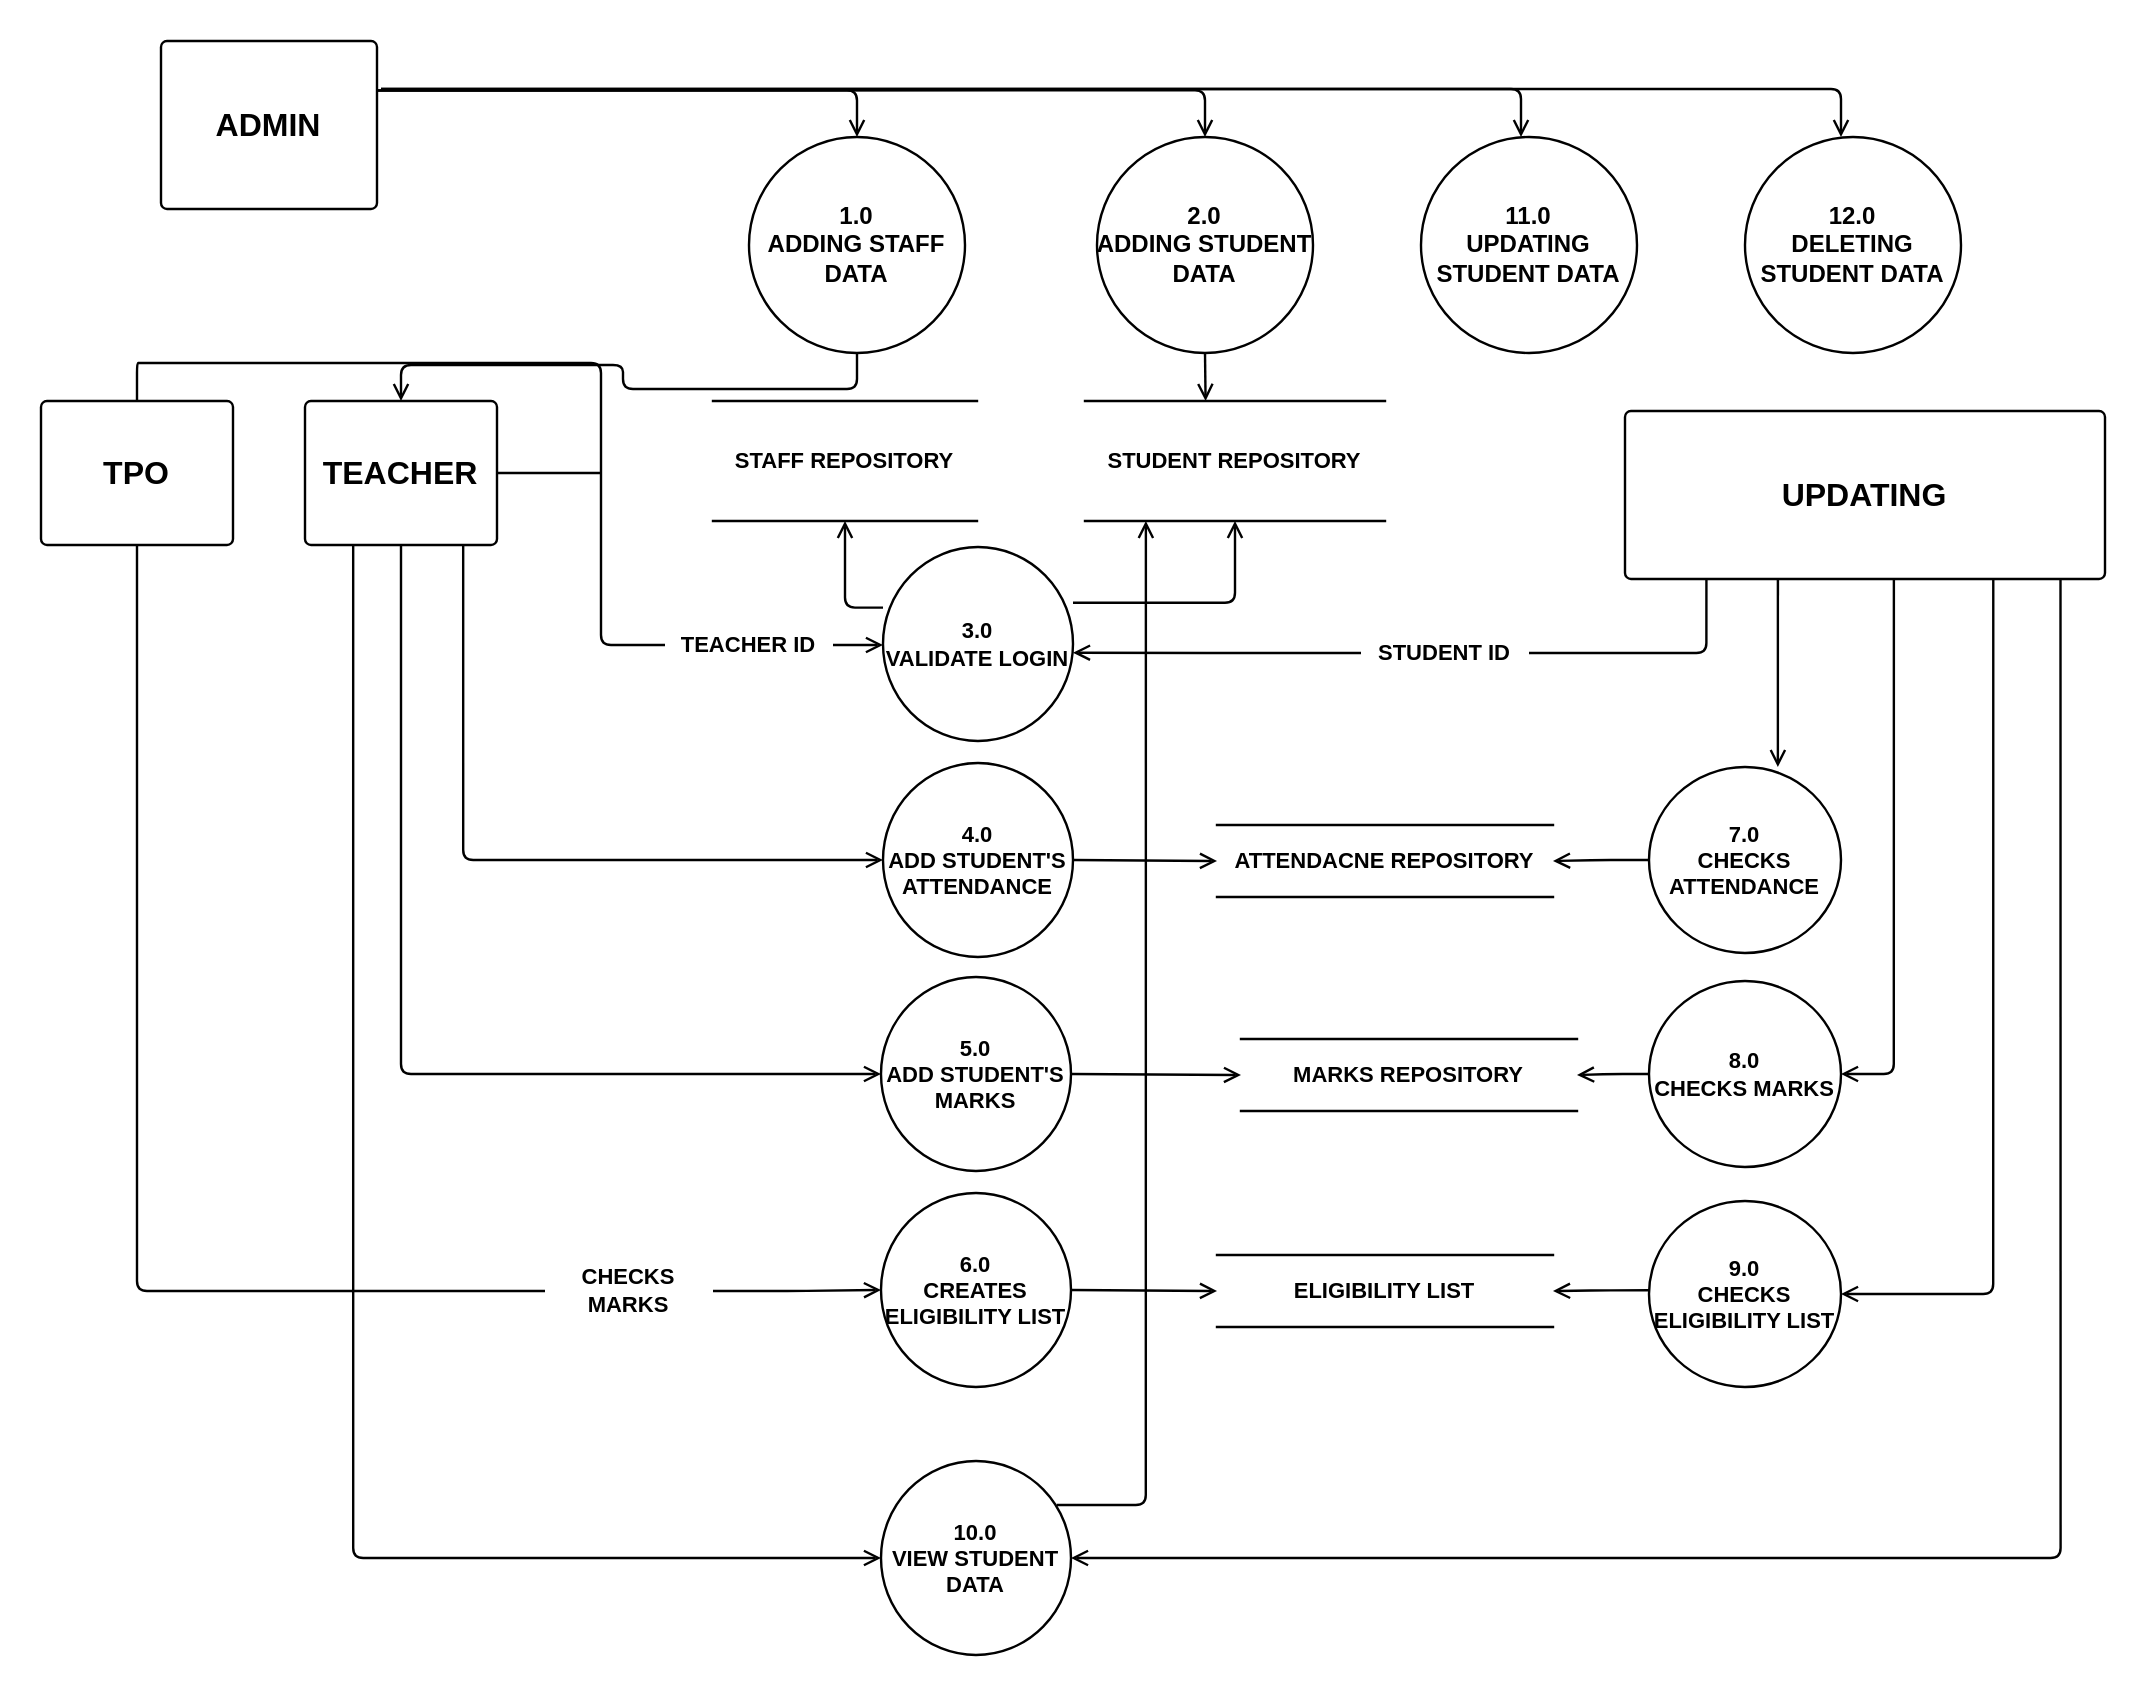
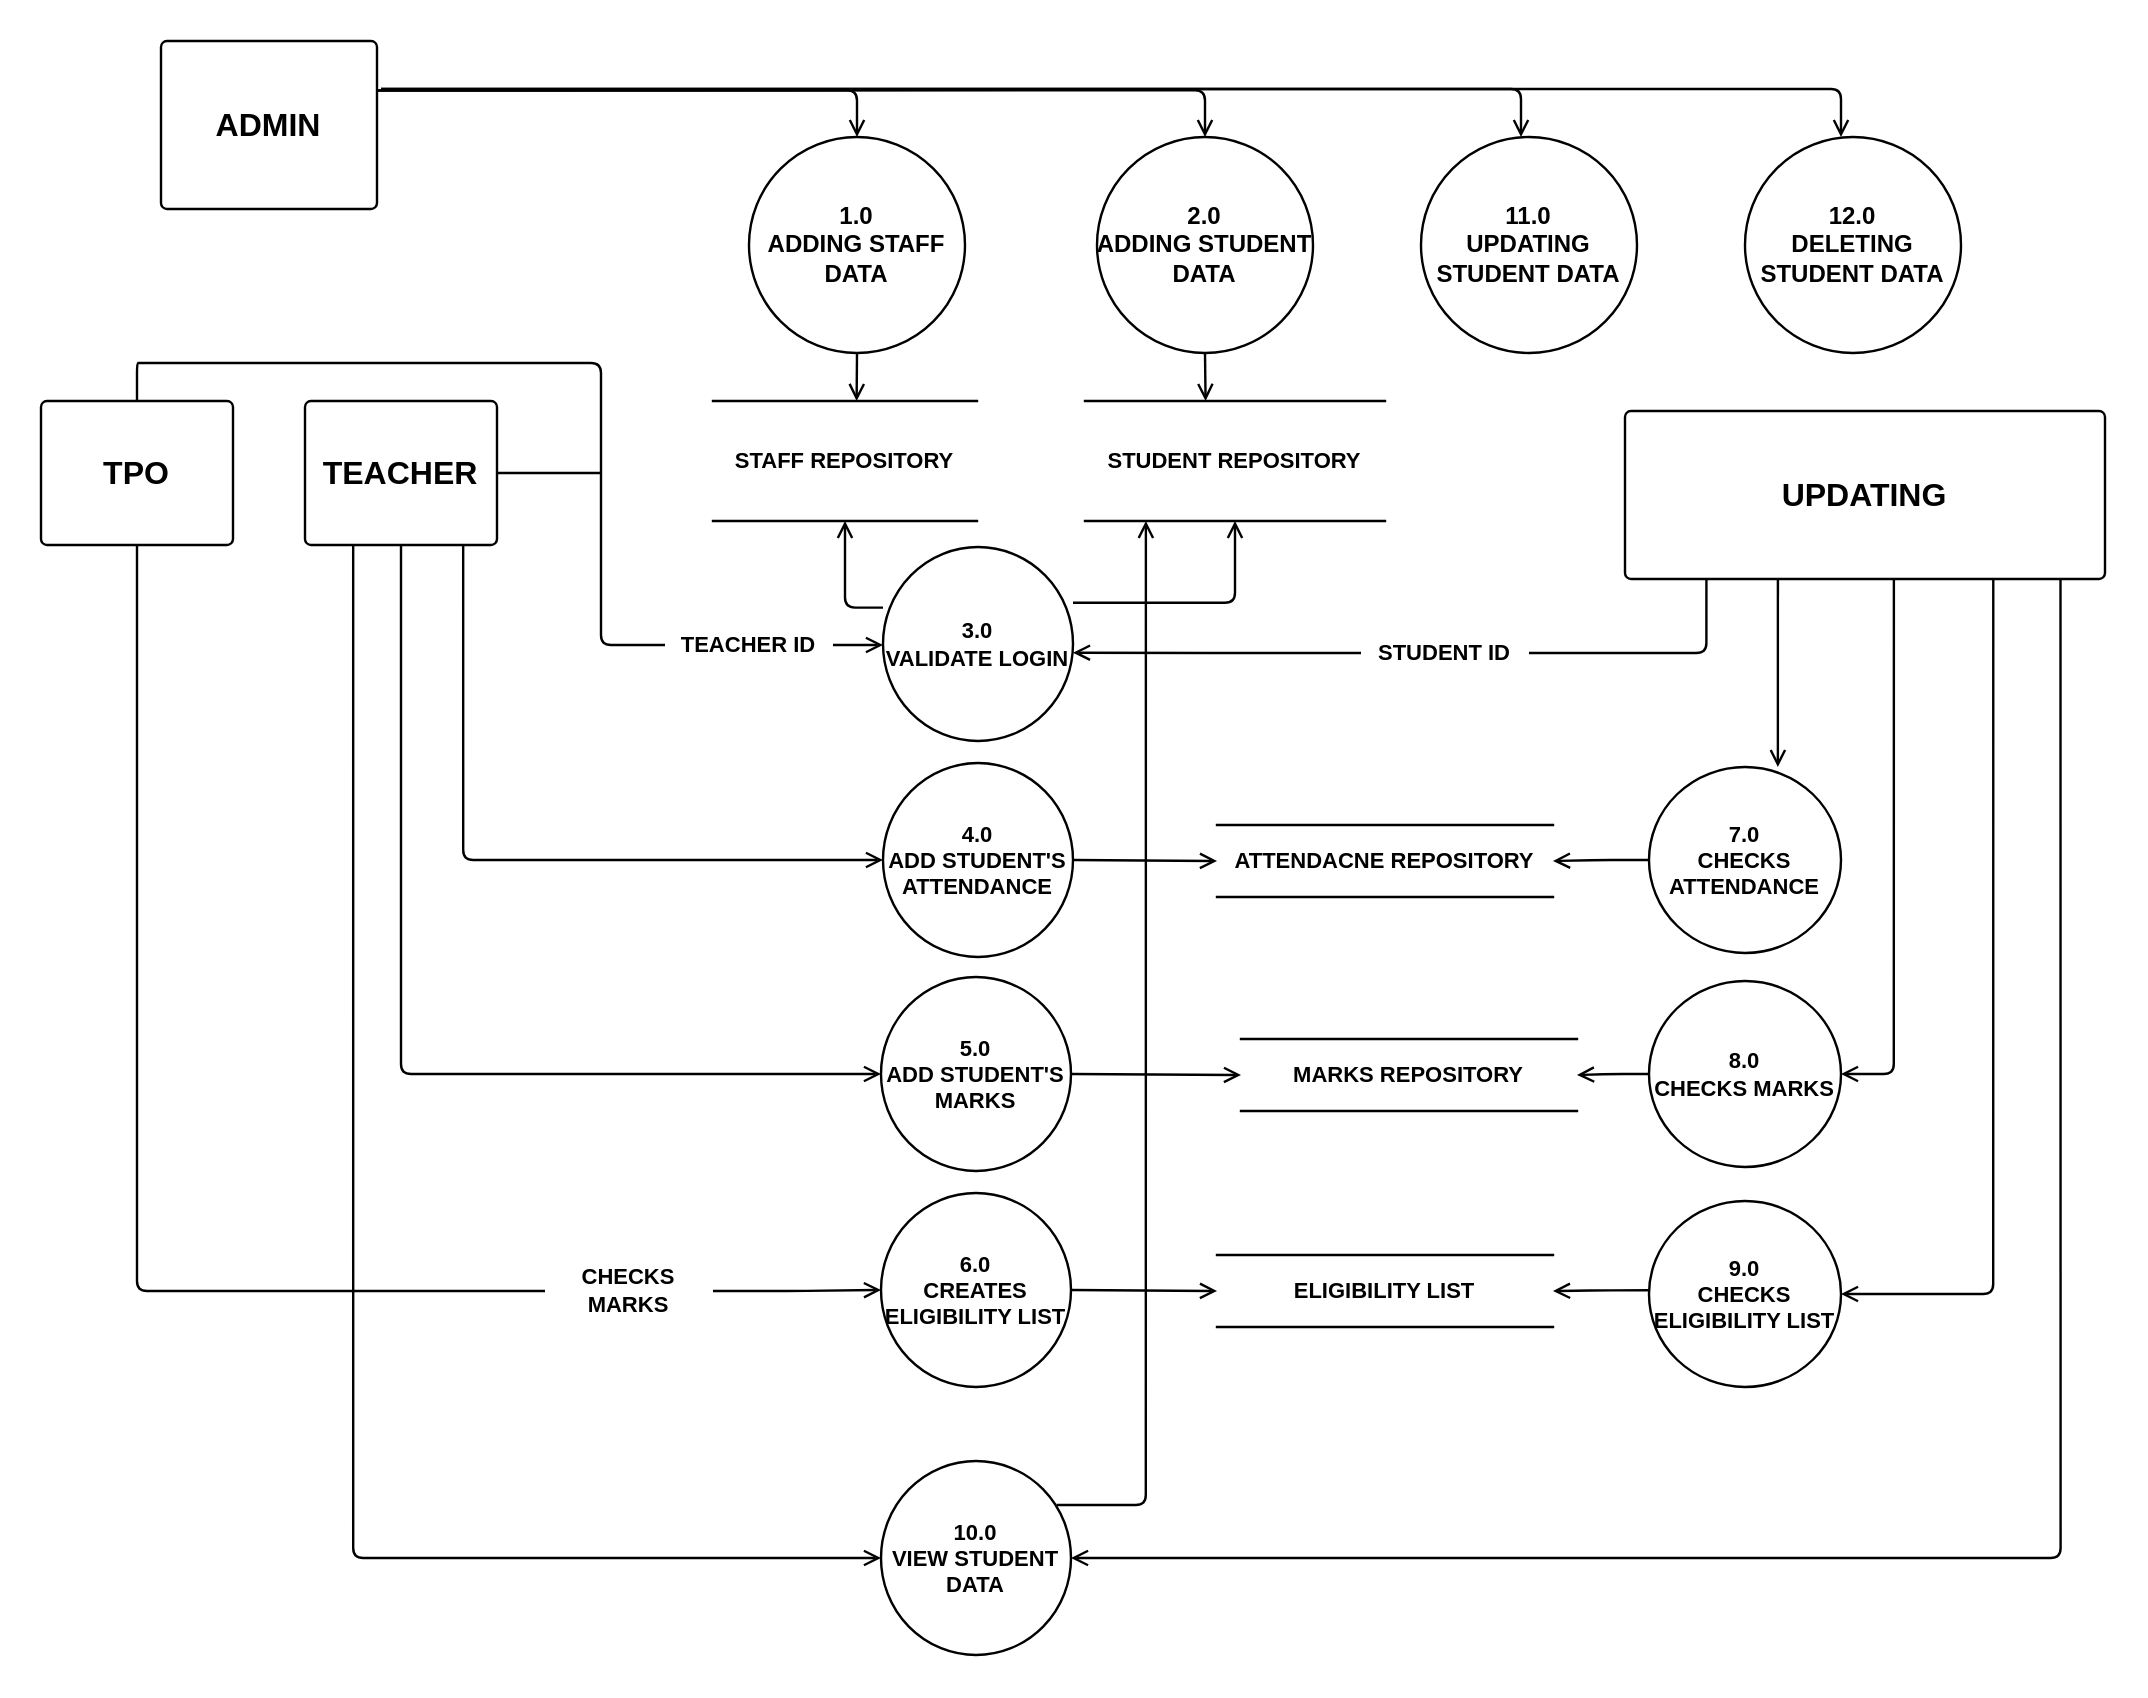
edge "1.0 ADDING STAFF DATA" -> "TEACHER": now "1.0 ADDING STAFF DATA" -> "STAFF REPOSITORY"
